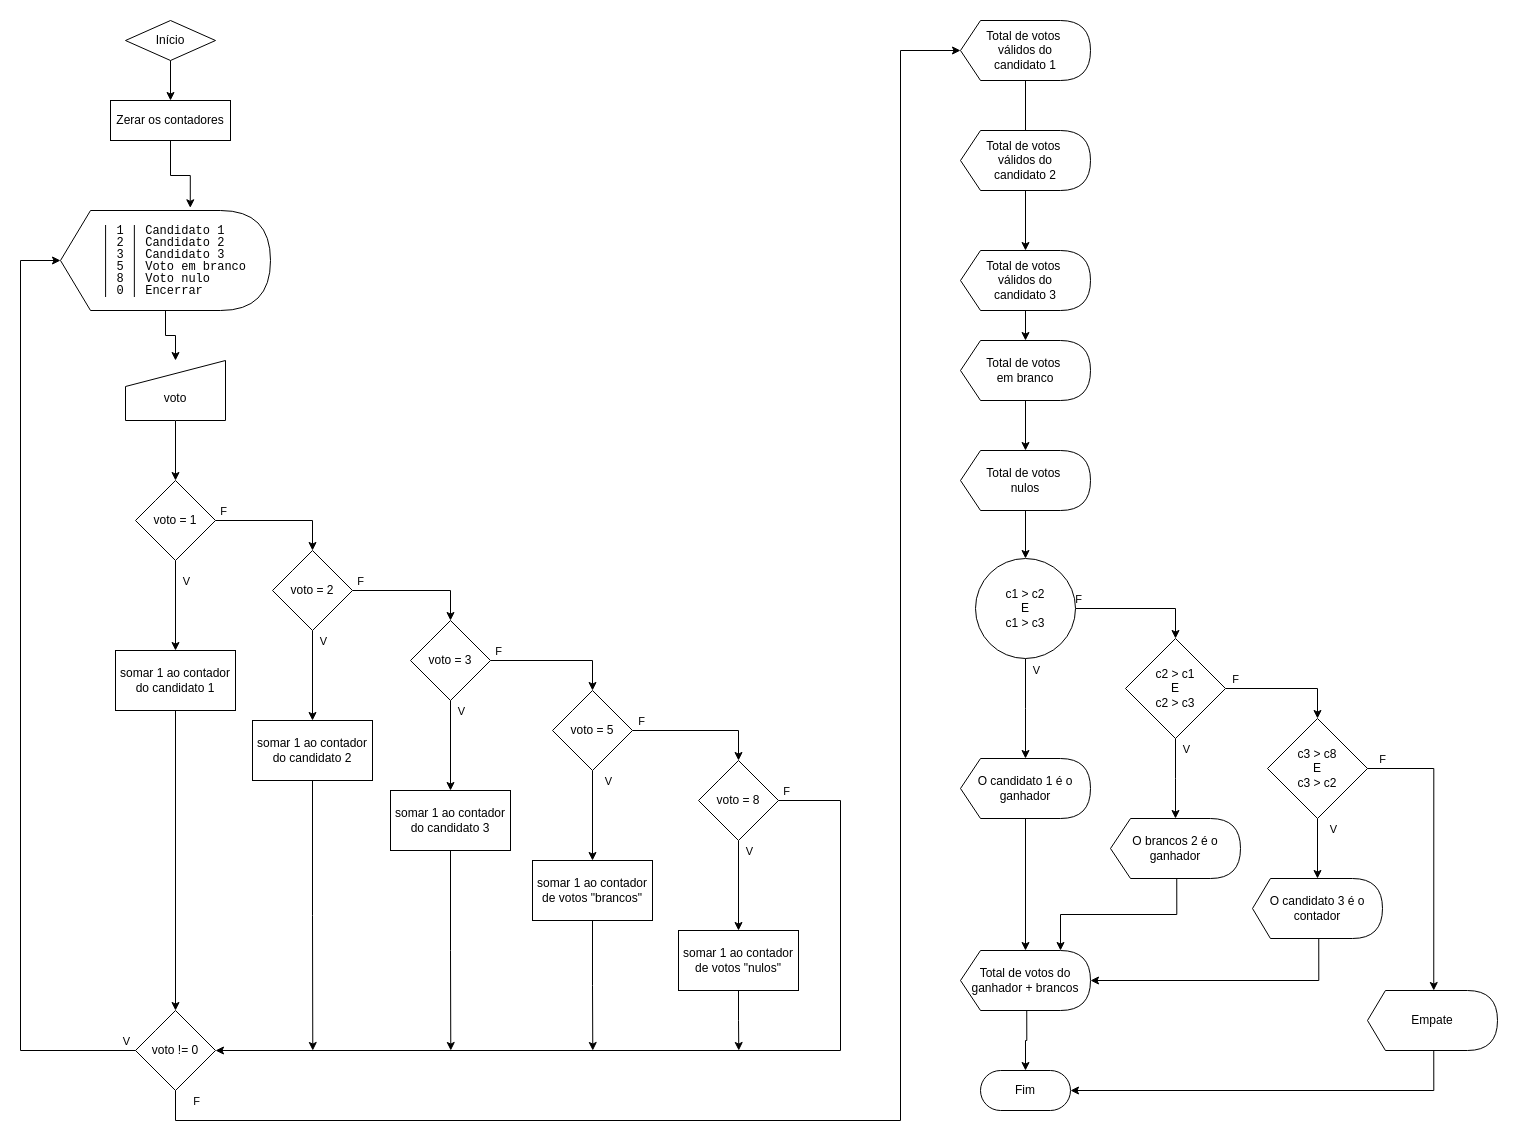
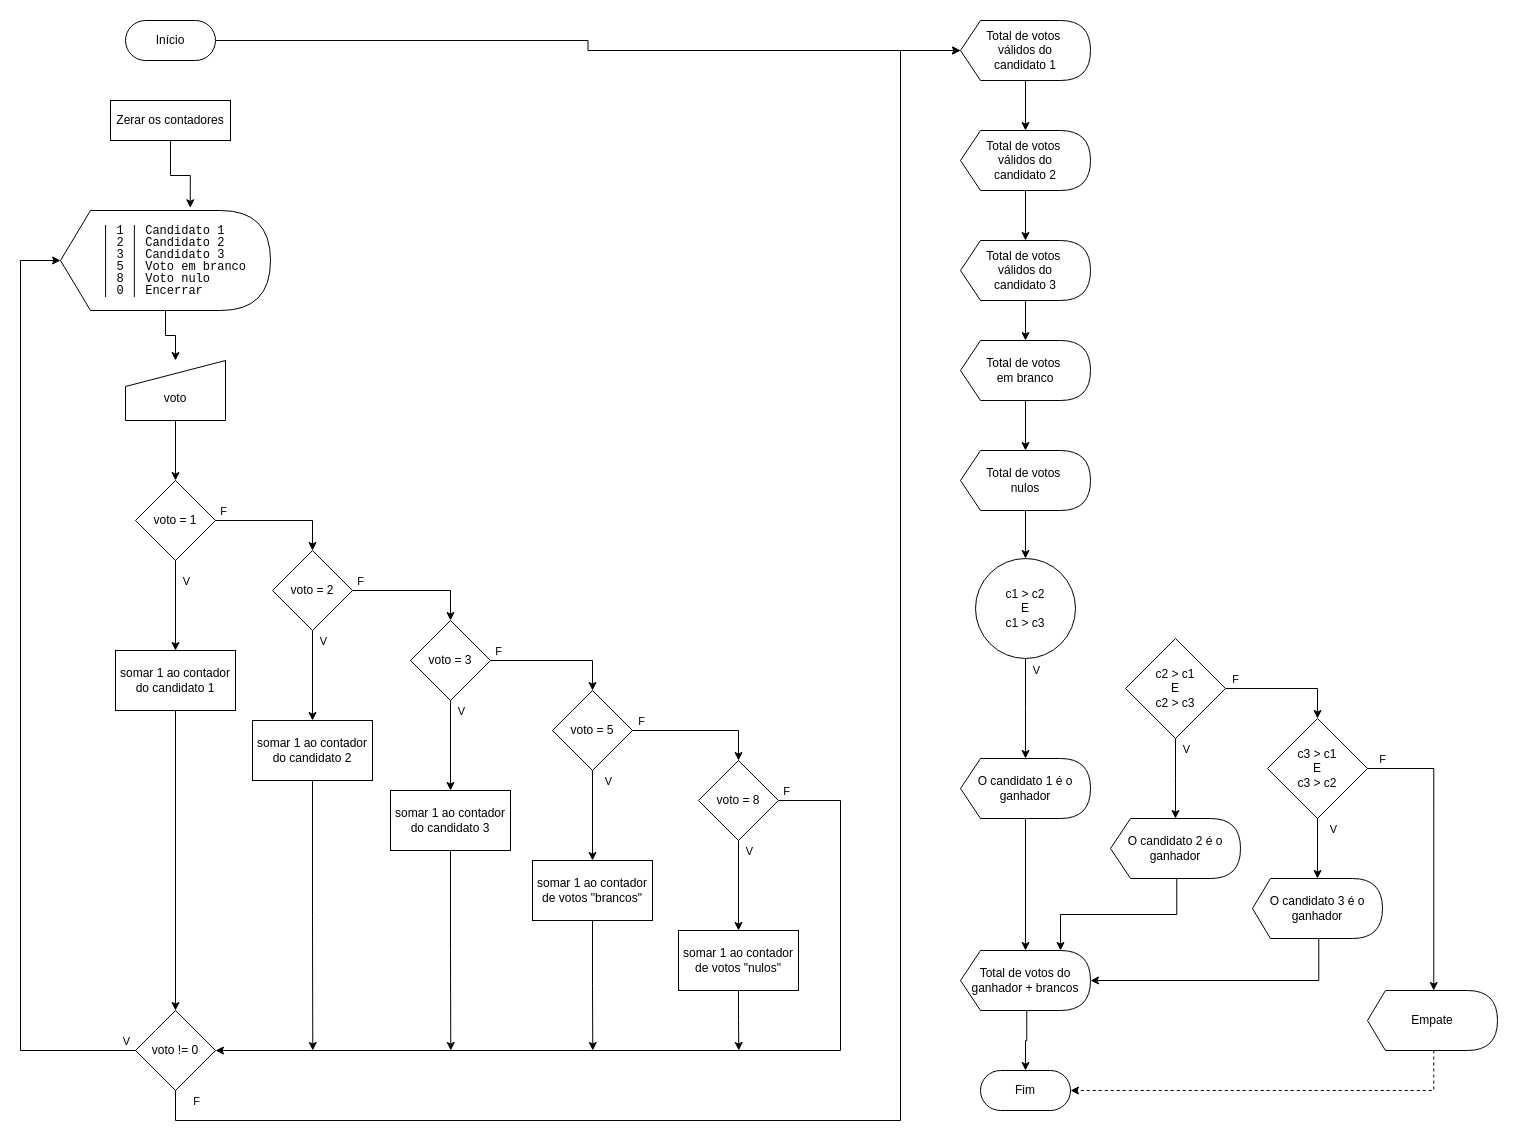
node "Início": shape diamond -> rounded rectangle
edge "Início" -> "Zerar os contadores": now "Início" -> "Total de votos válidos do candidato 1"
edge "Total de votos válidos do candidato 1" -- "Total de votos válidos do candidato 2": arrowhead none -> classic
node "Total de votos válidos do candidato 3": moved (1026, 281) -> (1026, 271)
edge "c1 > c2 E c1 > c3" -> "c2 > c1 E c2 > c3": removed, label "F"
node "c3 > c8 E c3 > c2": label "c3 > c8 E c3 > c2" -> "c3 > c1 E c3 > c2"
node "O brancos 2 é o ganhador": label "O brancos 2 é o ganhador" -> "O candidato 2 é o ganhador"
node "O candidato 3 é o contador": label "O candidato 3 é o contador" -> "O candidato 3 é o ganhador"
edge "Empate" -> "Fim": style solid -> dashed
